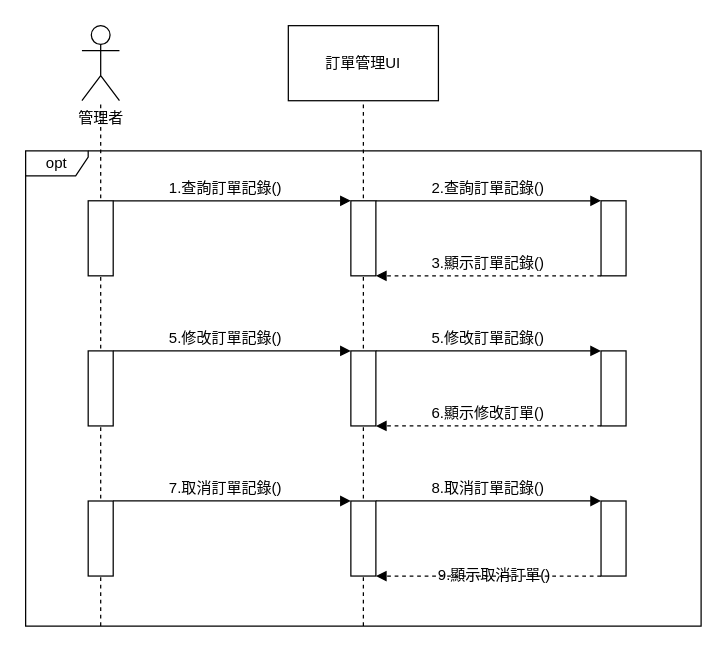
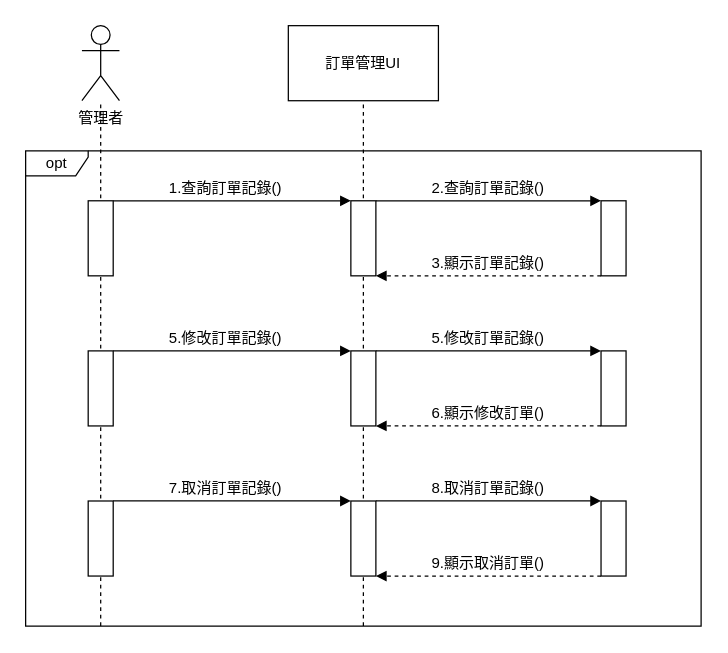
node "9.顯示取消訂單()": moved (494, 576) -> (488, 563)
